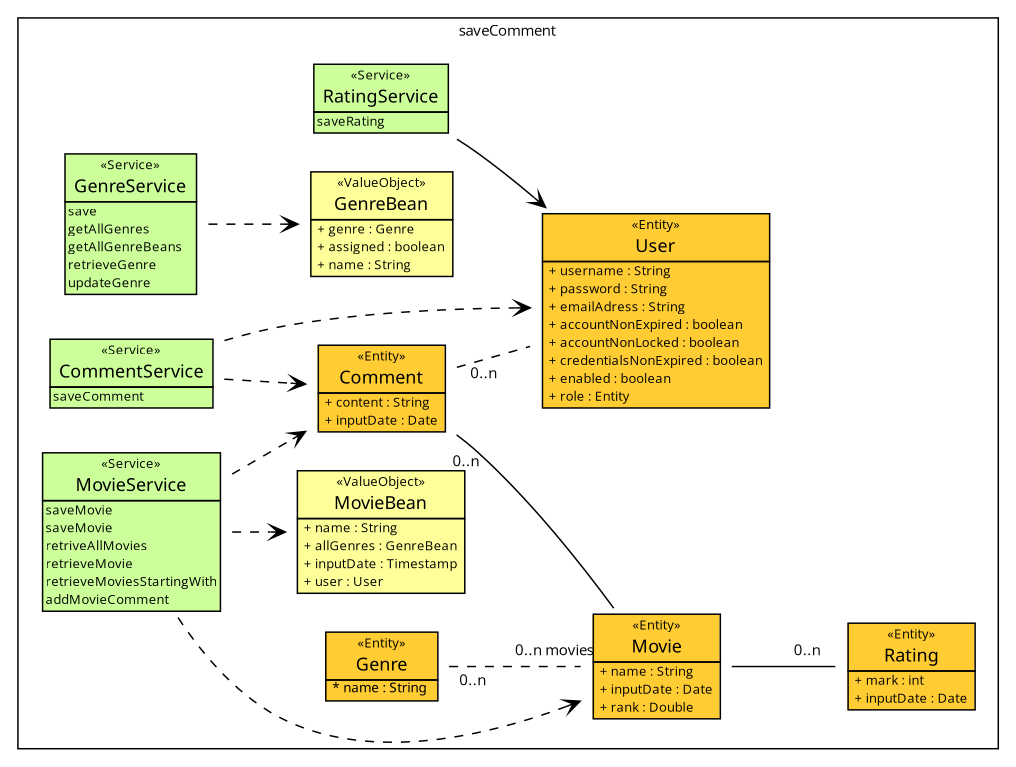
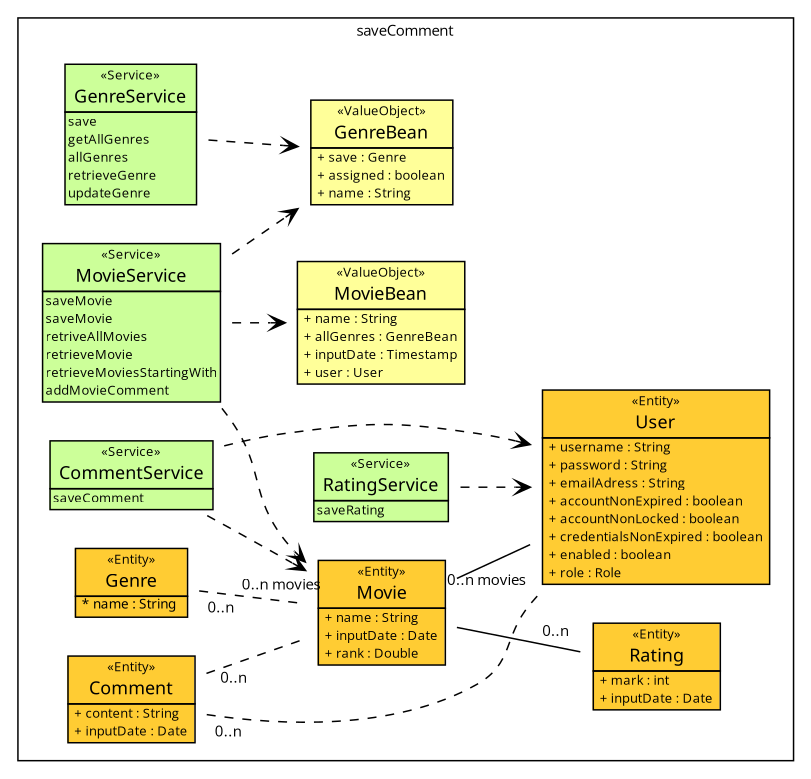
edge "RatingService" -> "User": style solid -> dashed
node "GenreBean": text "+ genre : Genre" -> "+ save : Genre"
node "GenreService": text "getAllGenreBeans" -> "allGenres"
edge "CommentService" -> "Comment": now "CommentService" -> "Movie"
node "User": text "+ role : Entity" -> "+ role : Role"
edge "MovieService" -> "Comment": now "MovieService" -> "GenreBean"
edge "Comment" -- "Movie": style solid -> dashed
edge "User" -- "Movie": added
